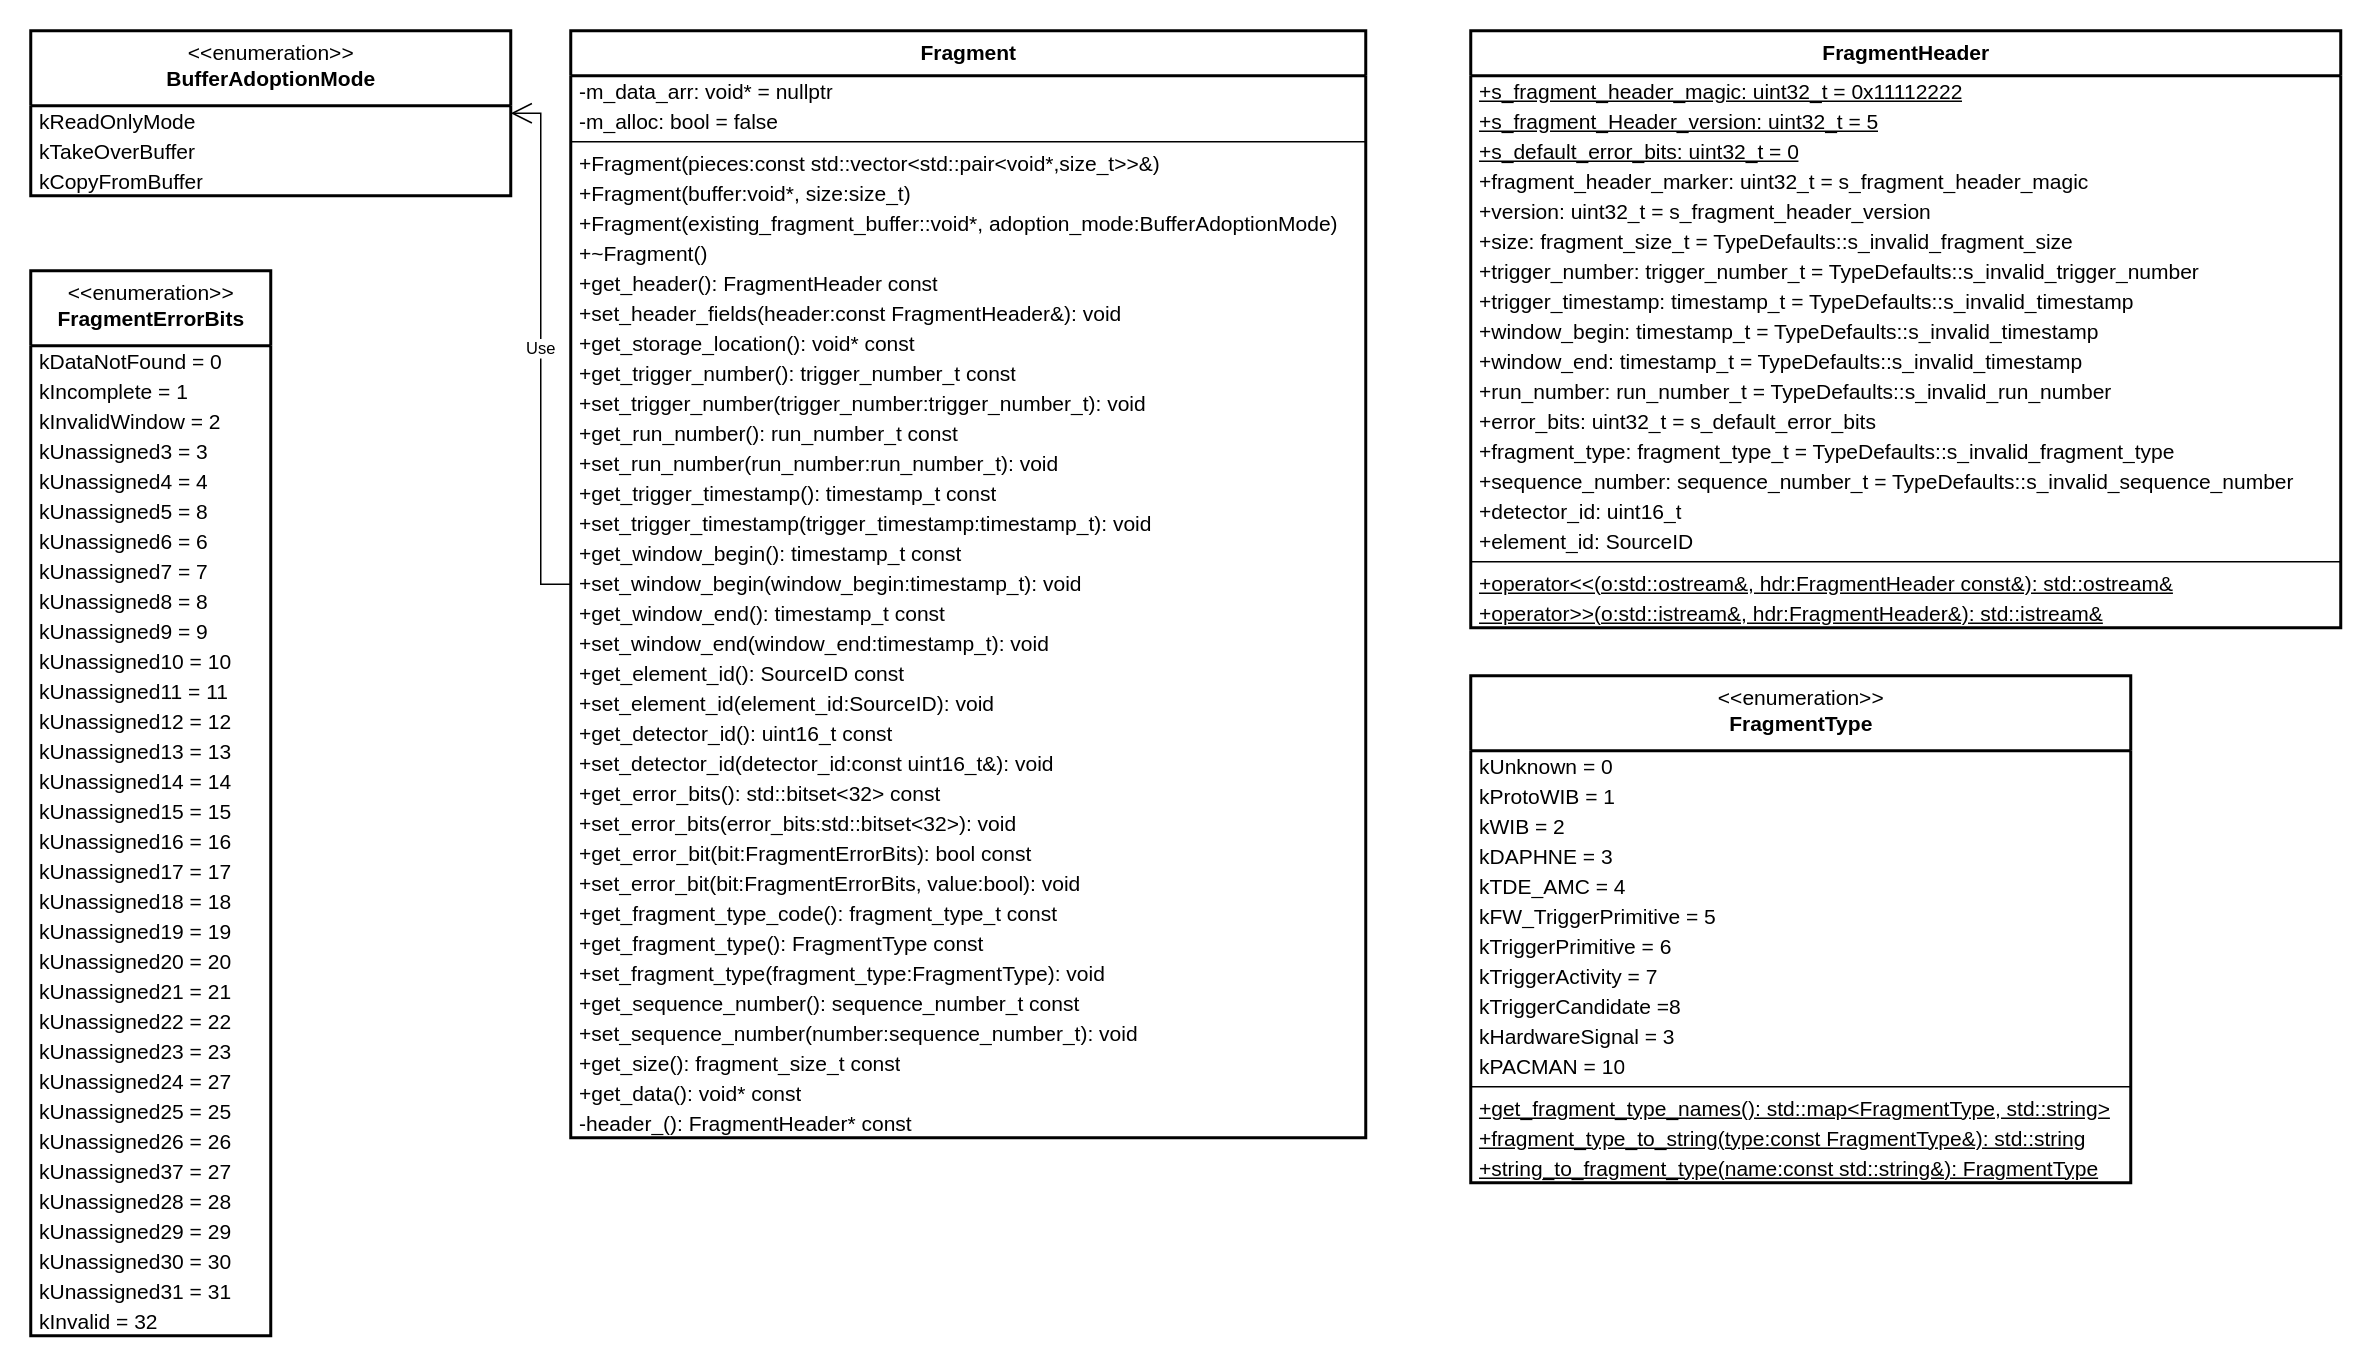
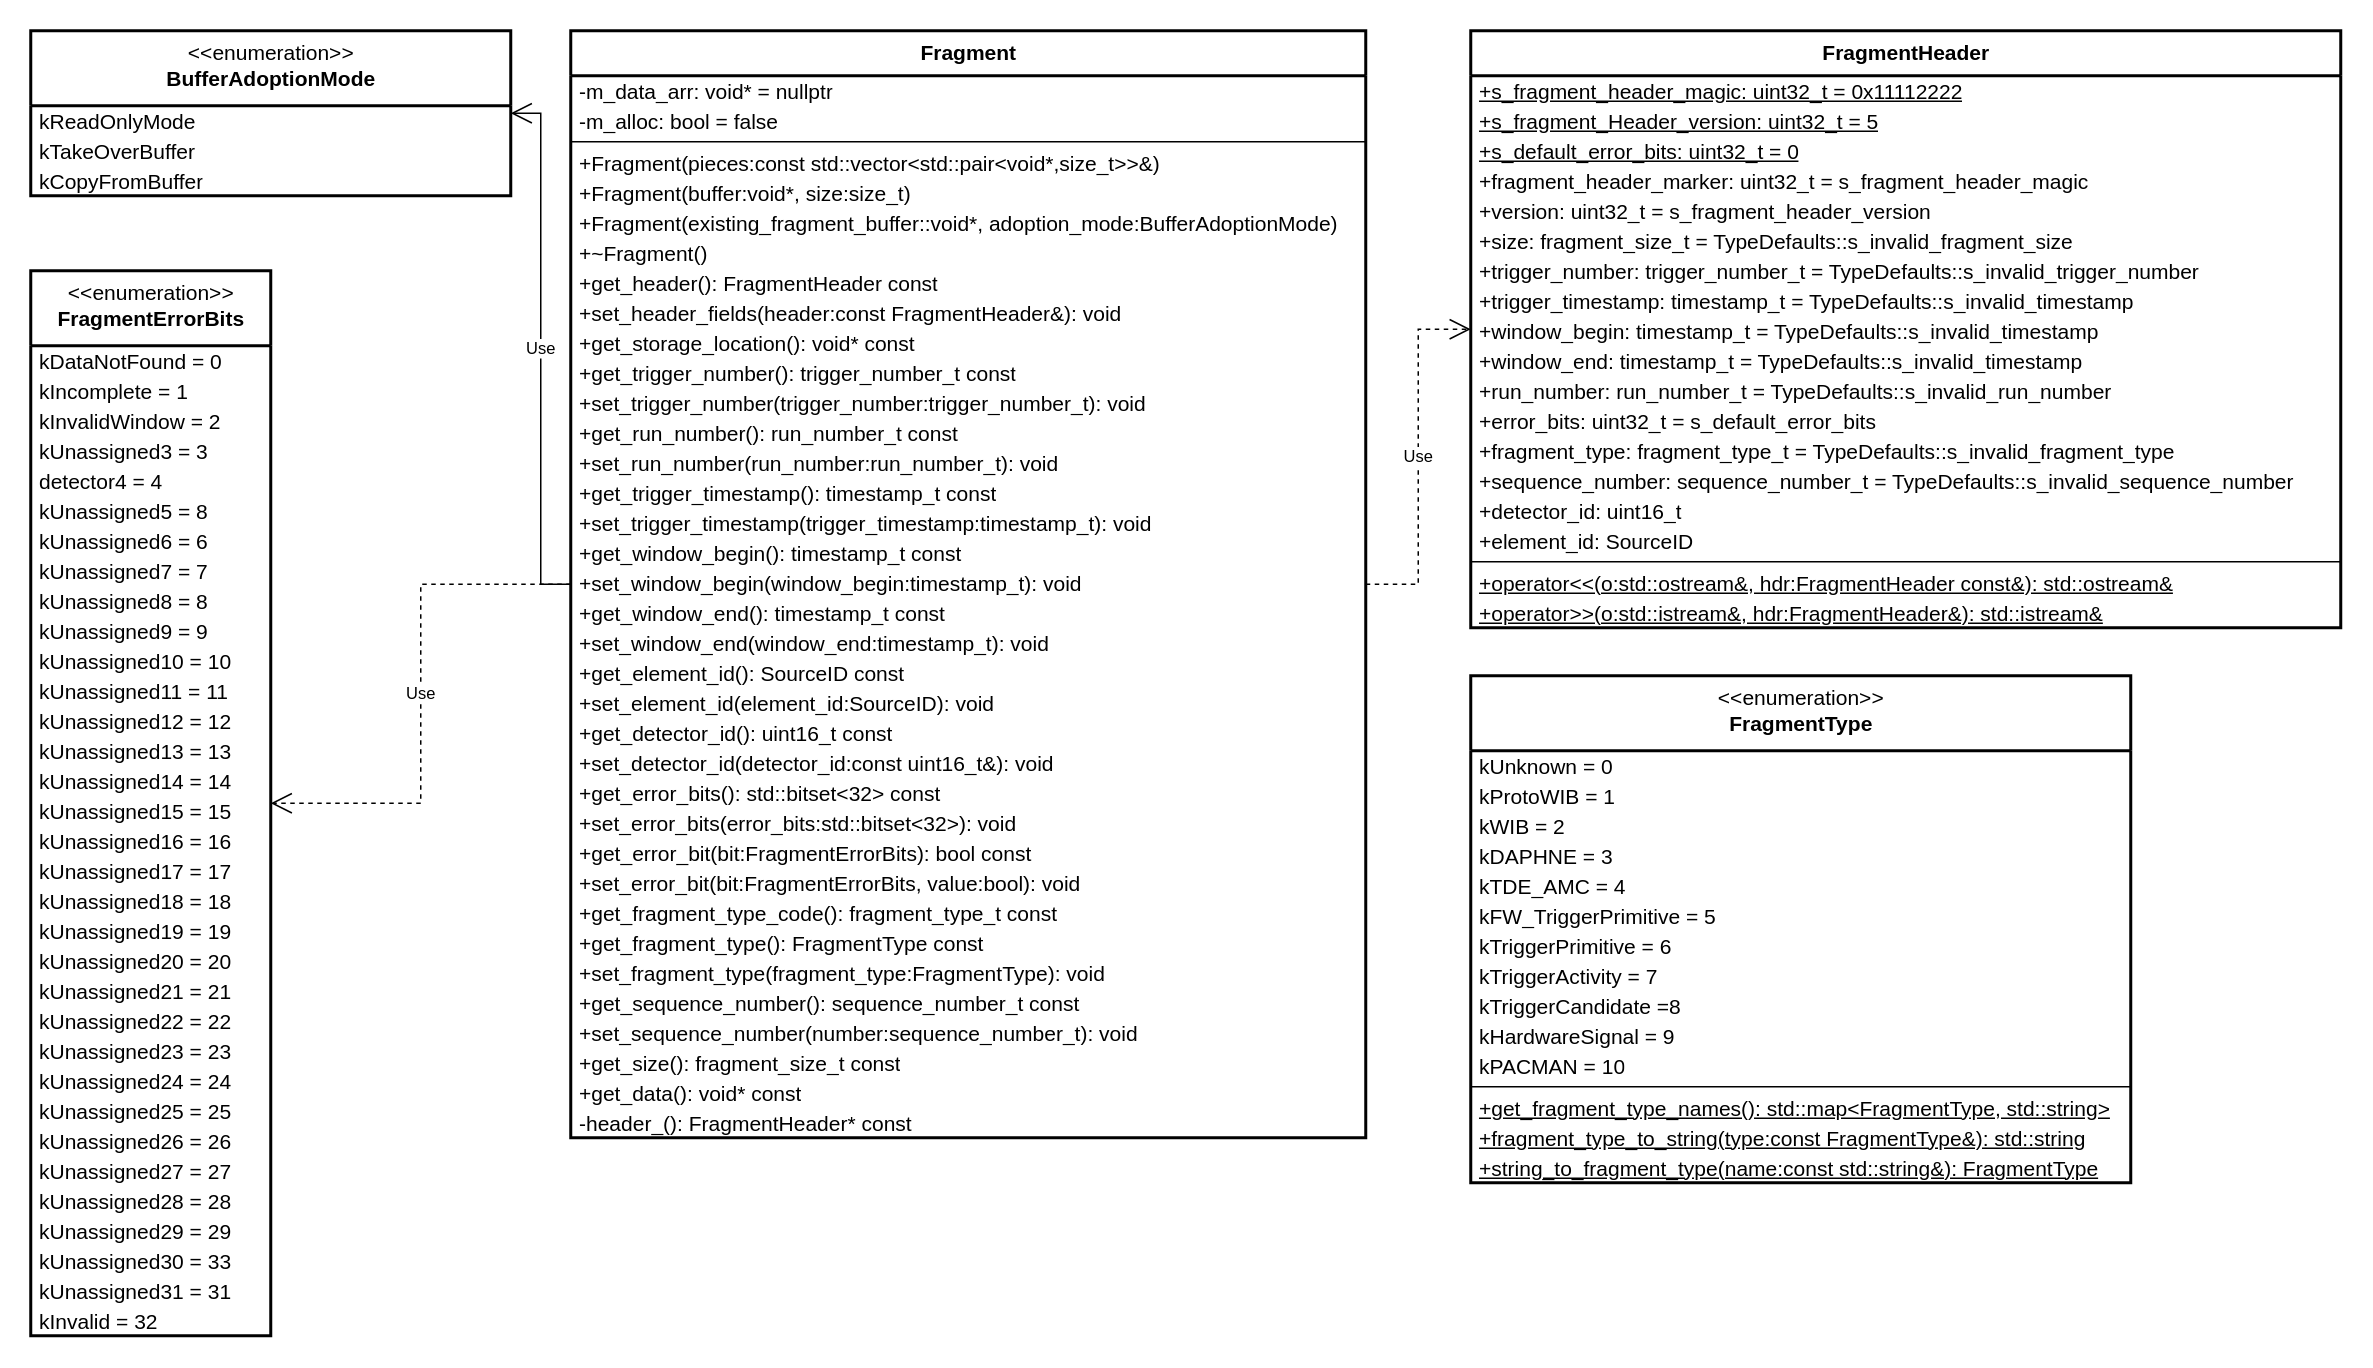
edge "Fragment" -> "FragmentHeader": added, label "Use"
node "kUnassigned4 = 4": label "kUnassigned4 = 4" -> "detector4 = 4"
edge "Fragment" -> "<<enumeration>> FragmentErrorBits": added, label "Use"
node "kHardwareSignal = 3": label "kHardwareSignal = 3" -> "kHardwareSignal = 9"
node "kUnassigned24 = 27": label "kUnassigned24 = 27" -> "kUnassigned24 = 24"
node "kUnassigned37 = 27": label "kUnassigned37 = 27" -> "kUnassigned27 = 27"
node "kUnassigned30 = 30": label "kUnassigned30 = 30" -> "kUnassigned30 = 33"
